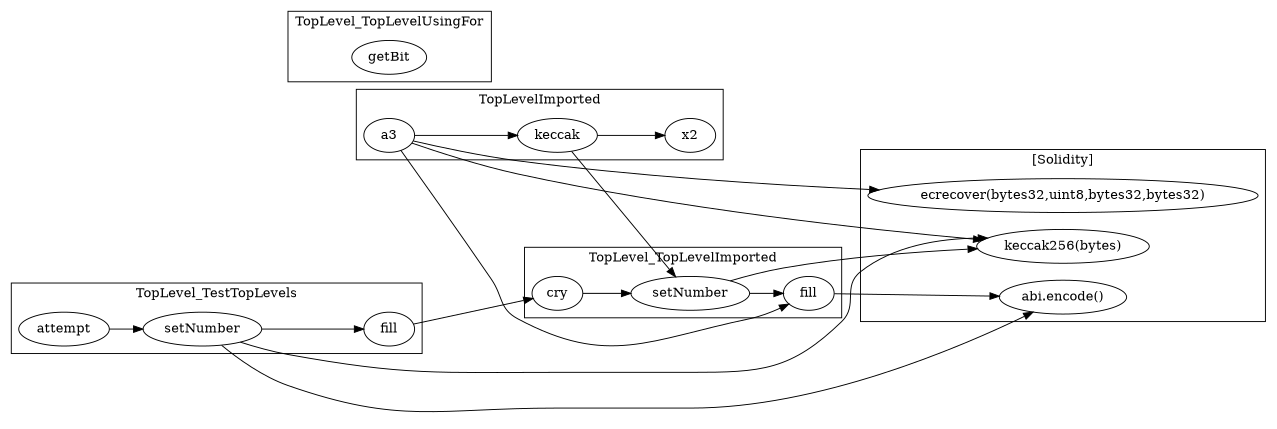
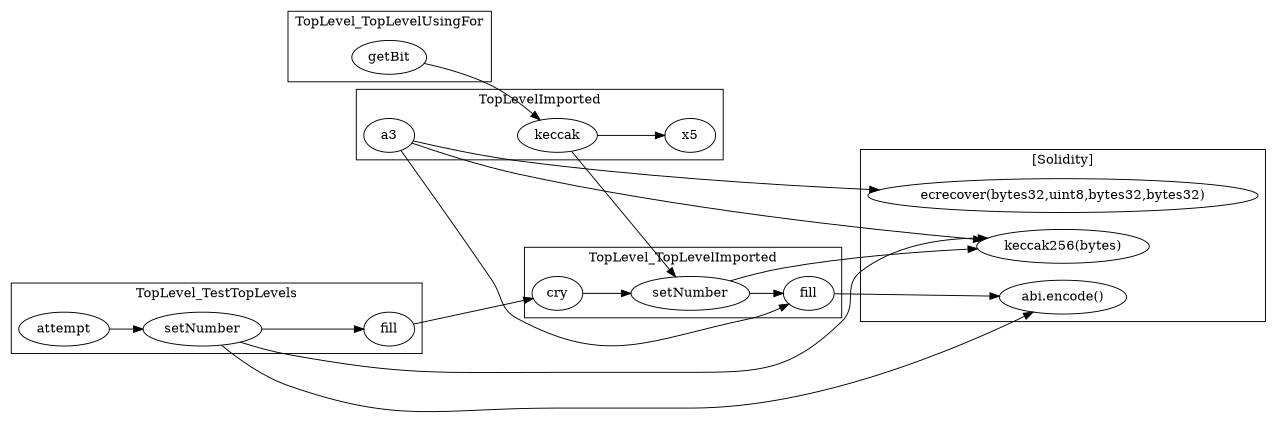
edge "a3" -> "keccak": now "getBit" -> "keccak"
node "x2": label "x2" -> "x5"
